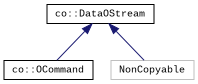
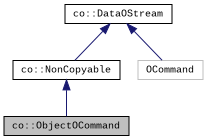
node "co::OCommand": label "co::OCommand" -> "co::NonCopyable"
node "NonCopyable": label "NonCopyable" -> "OCommand"
node "co::ObjectOCommand": added
